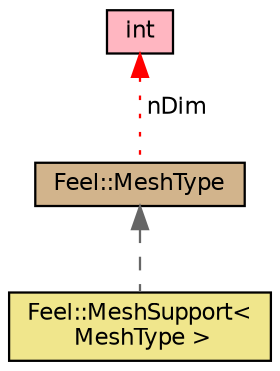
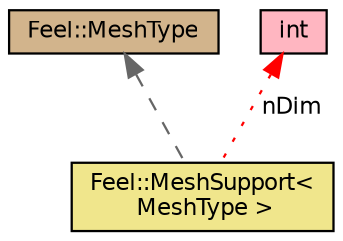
edge "Feel::MeshType" -> "int": now "Feel::MeshSupport< MeshType >" -> "int"
